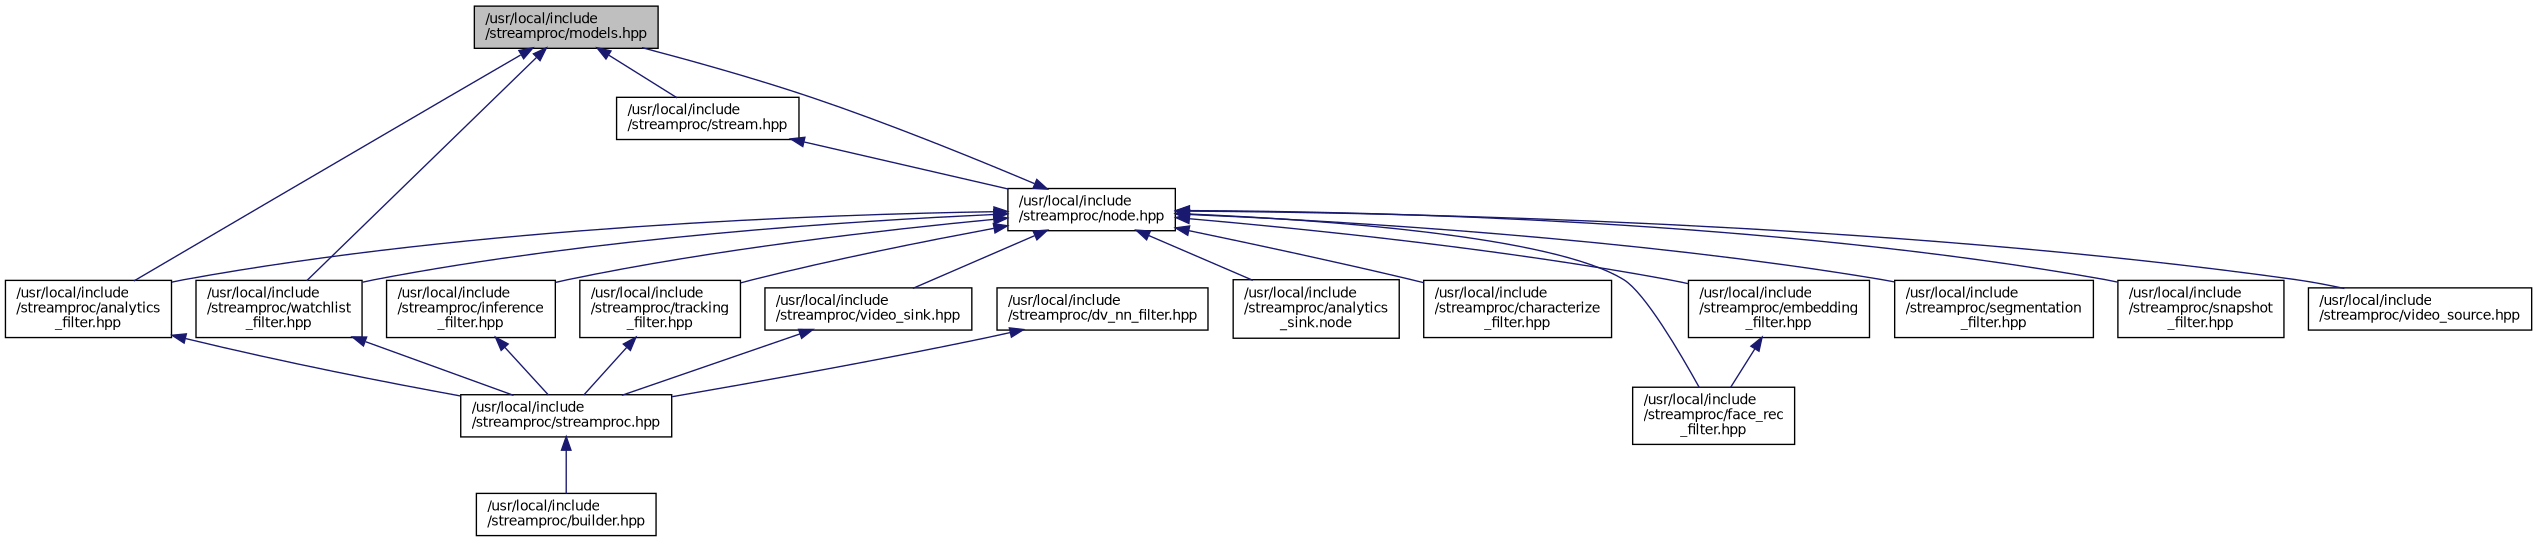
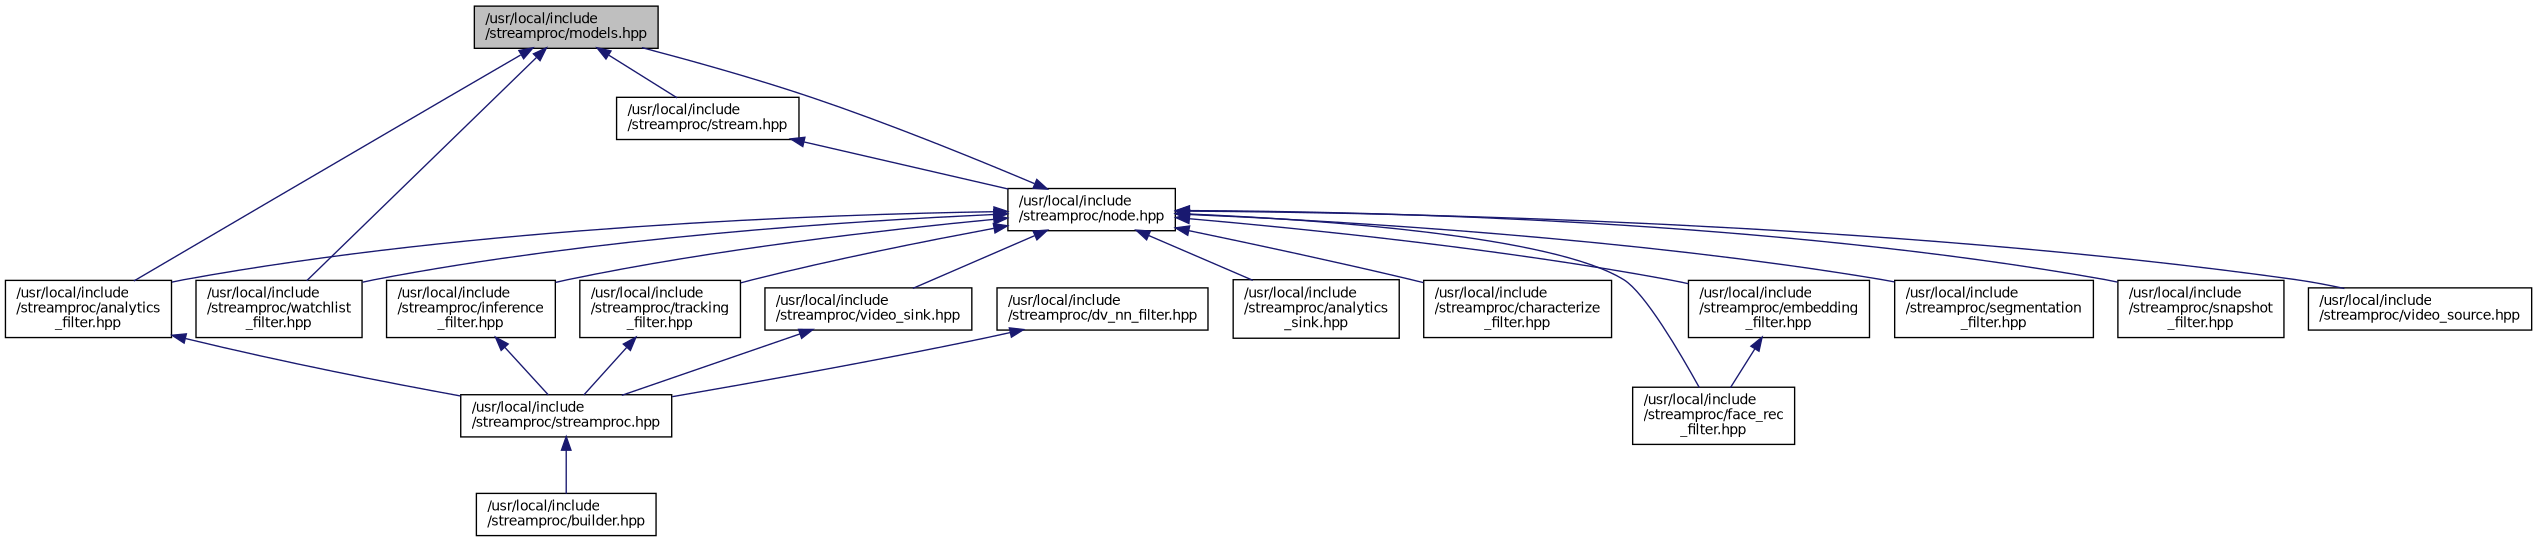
node "/usr/local/include /streamproc/analytics _sink.node": label "/usr/local/include /streamproc/analytics _sink.node" -> "/usr/local/include /streamproc/analytics _sink.hpp"
edge "/usr/local/include /streamproc/streamproc.hpp" -> "/usr/local/include /streamproc/watchlist _filter.hpp": removed
